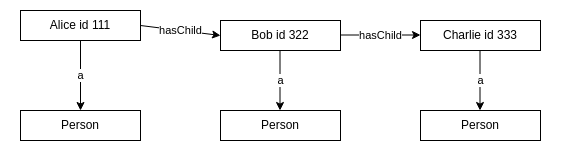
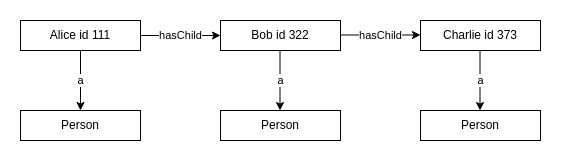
node "Alice id 111": moved (81, 26) -> (81, 36)
node "Charlie id 333": label "Charlie id 333" -> "Charlie id 373"
